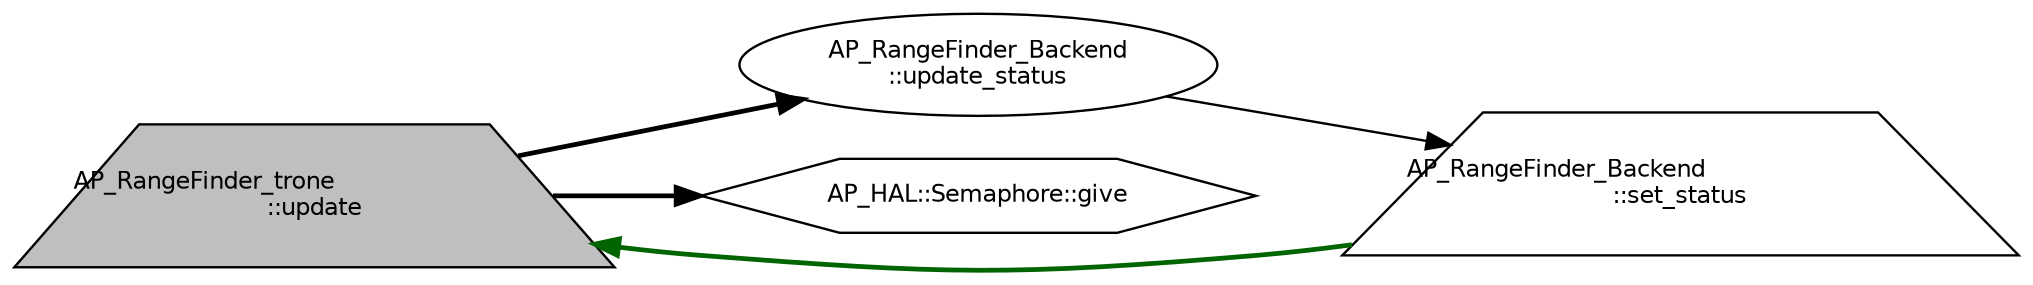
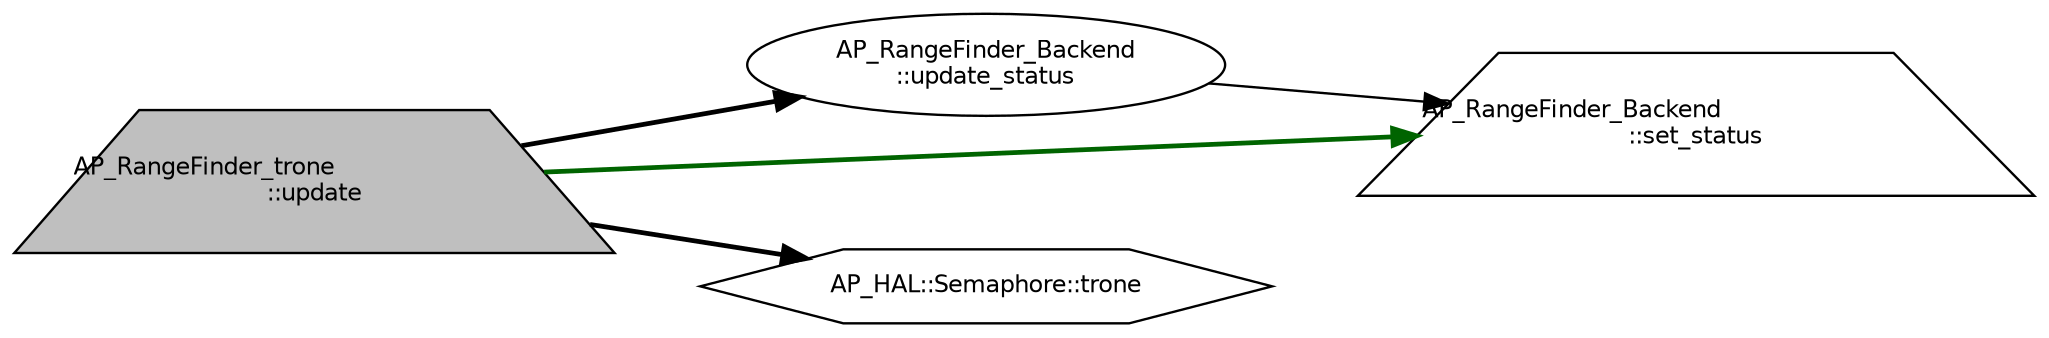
node "AP_HAL::Semaphore::give": label "AP_HAL::Semaphore::give" -> "AP_HAL::Semaphore::trone"
edge "AP_RangeFinder_Backend ::set_status" -> "AP_RangeFinder_trone ::update": reversed
